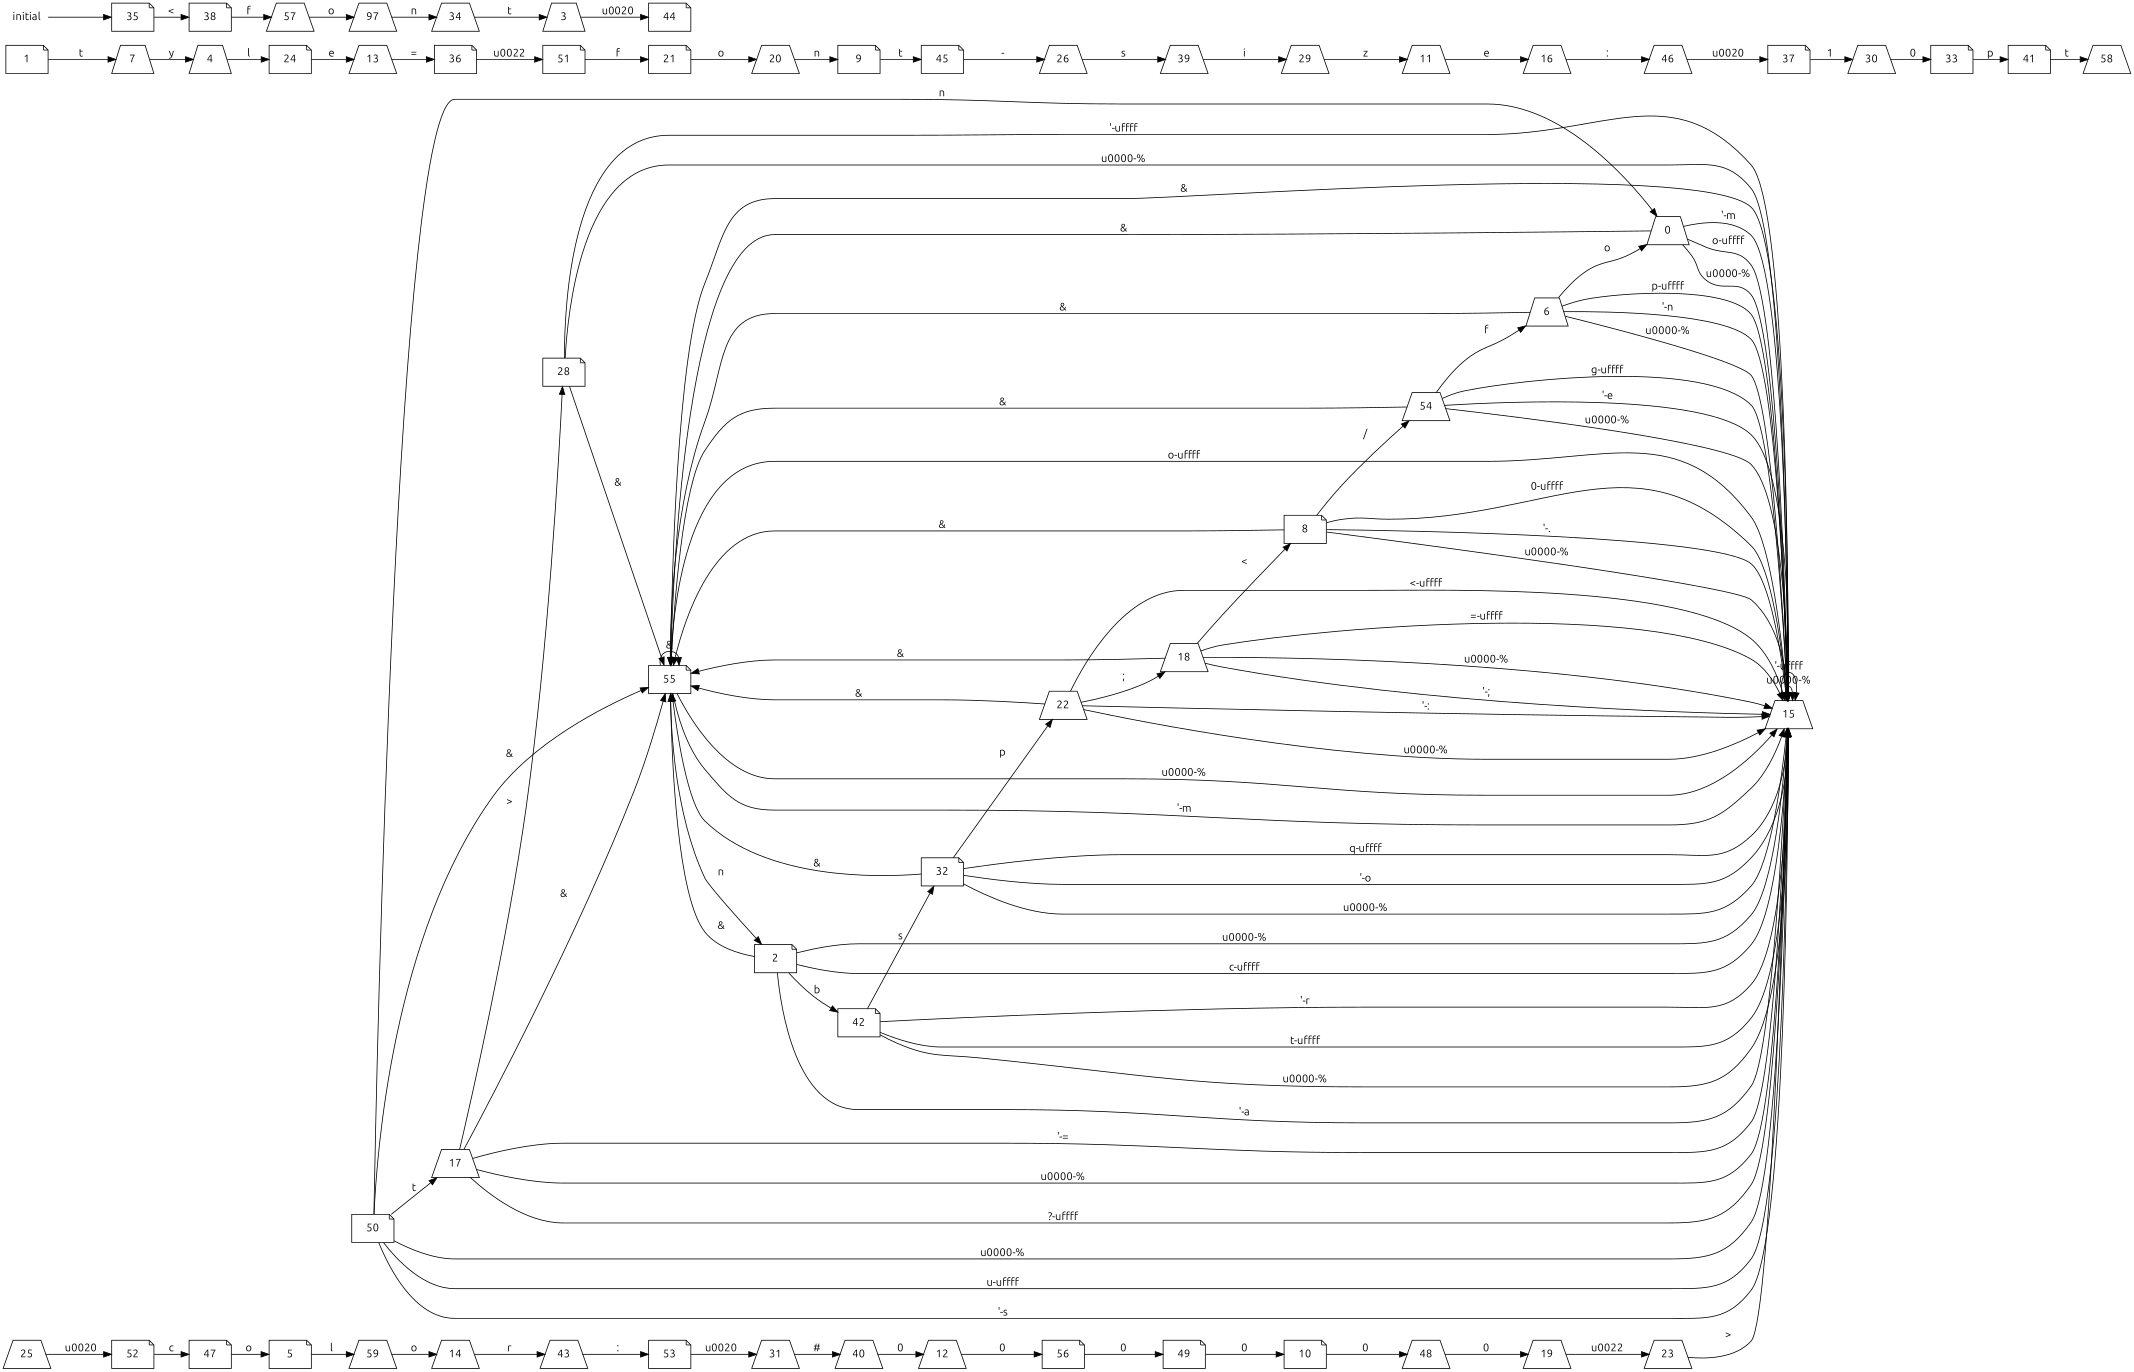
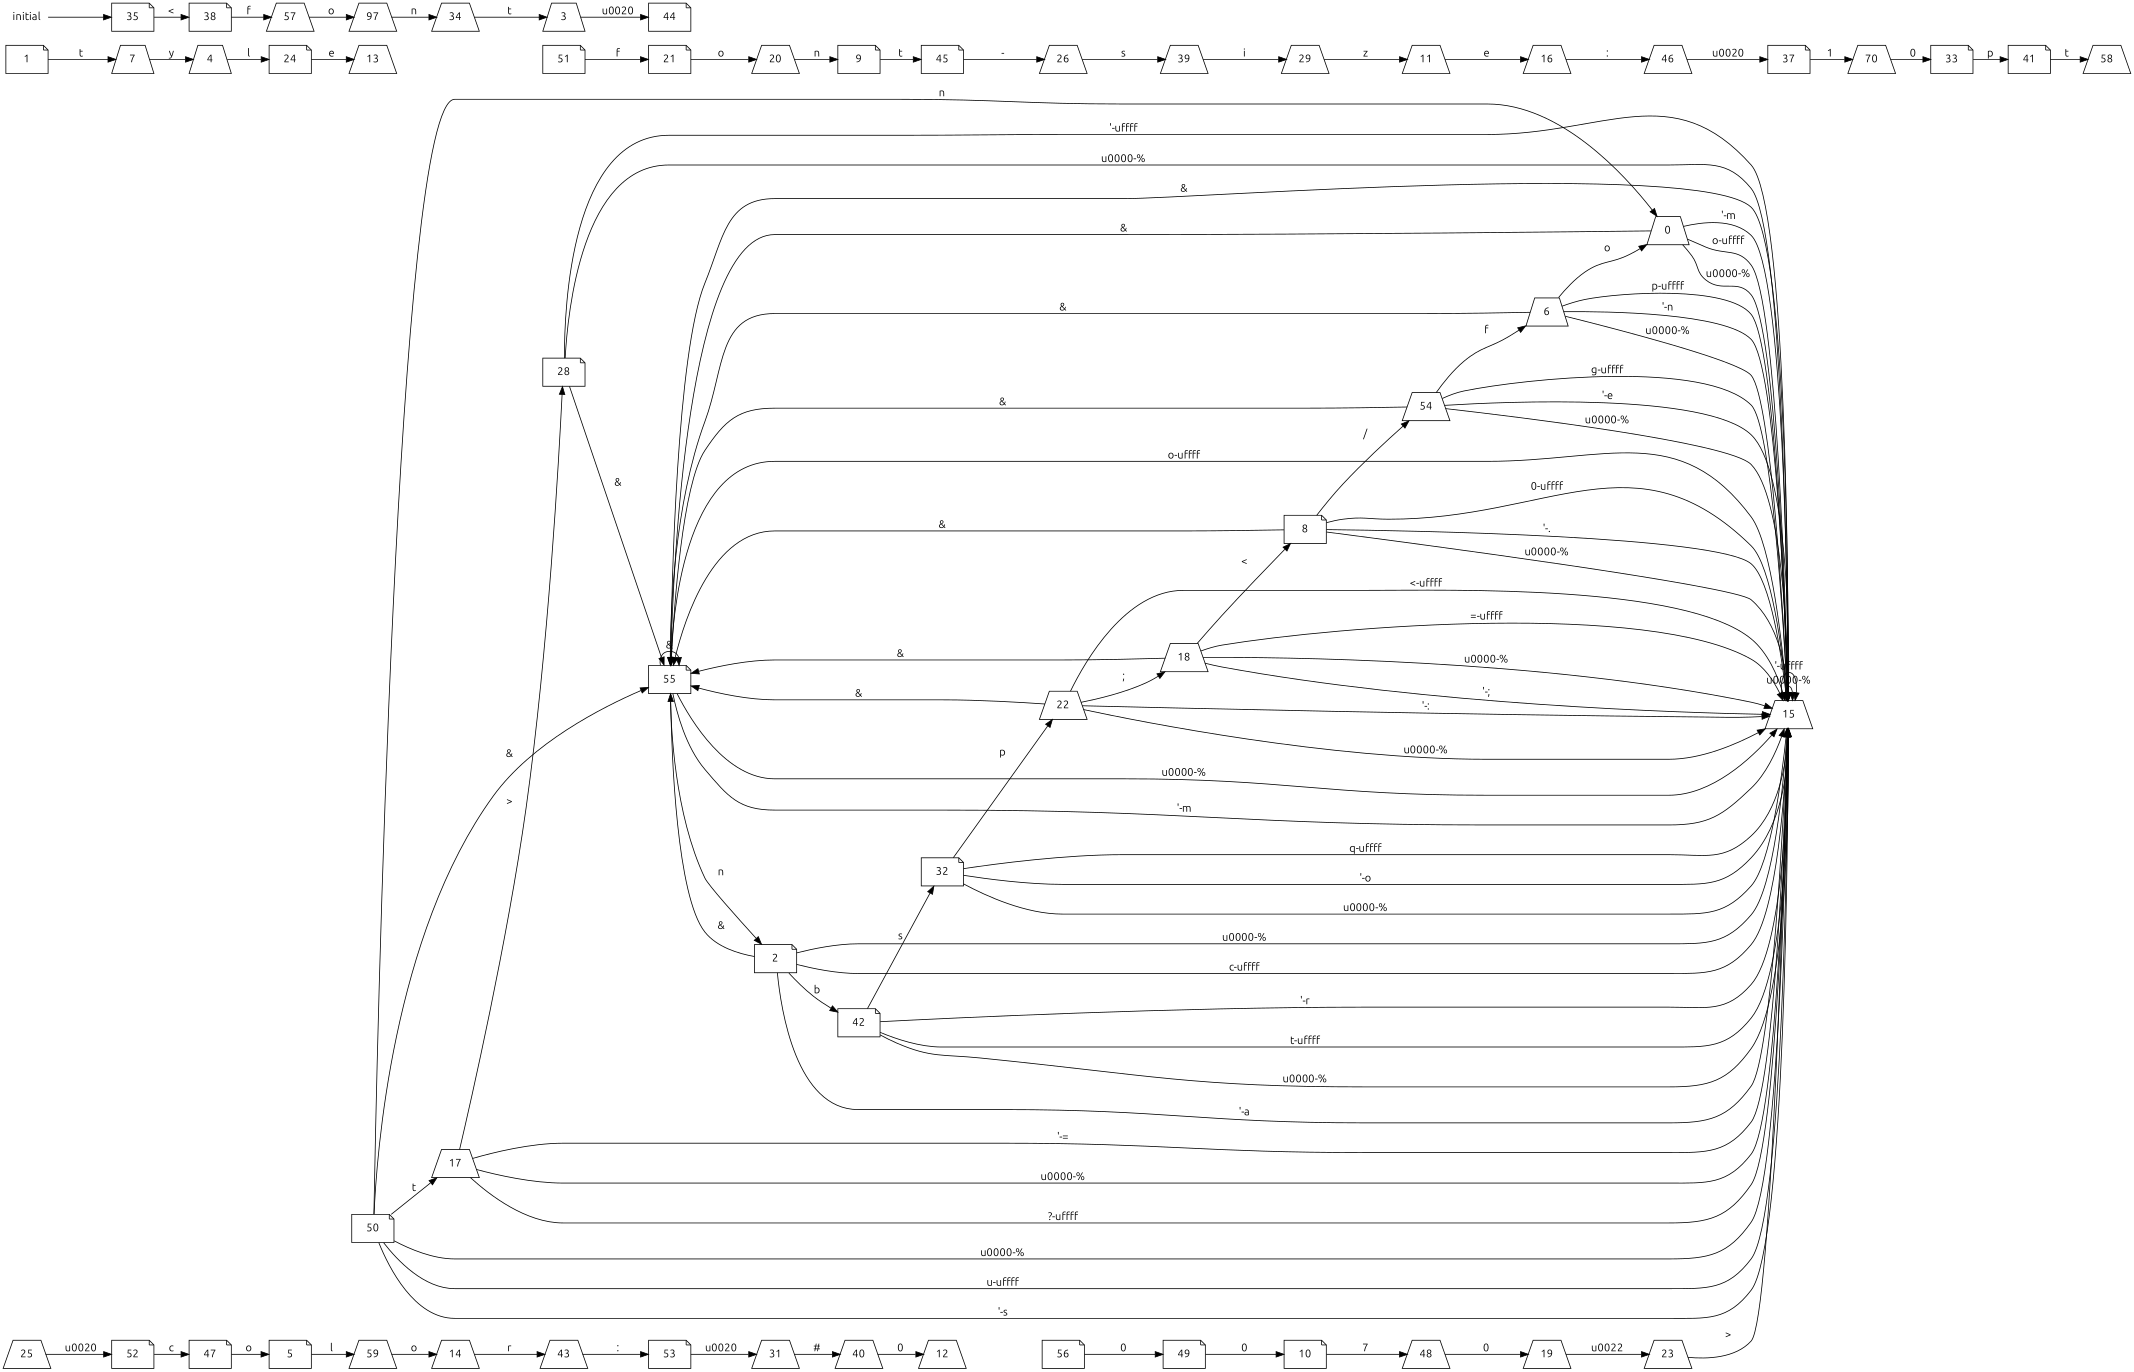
node "36": removed
node "30": label "30" -> "70"
edge "32" -> "55": removed, label "&"
edge "17" -> "55": removed, label "&"
edge "10" -> "48": label "0" -> "7"
edge "12" -> "56": removed, label "0"
